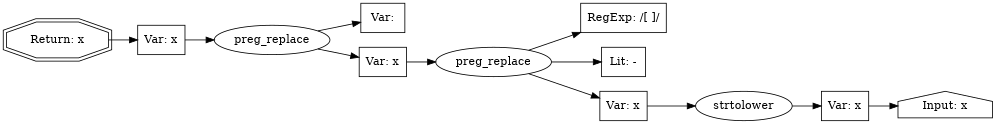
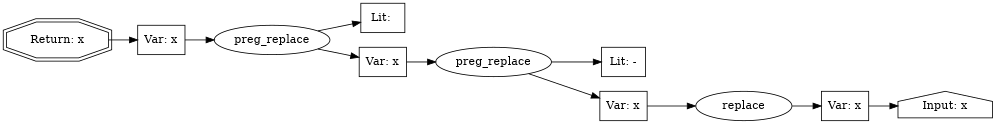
node "Var:": label "Var:" -> "Lit:"
node "RegExp: /[ ]/": removed
node "strtolower": label "strtolower" -> "replace"
